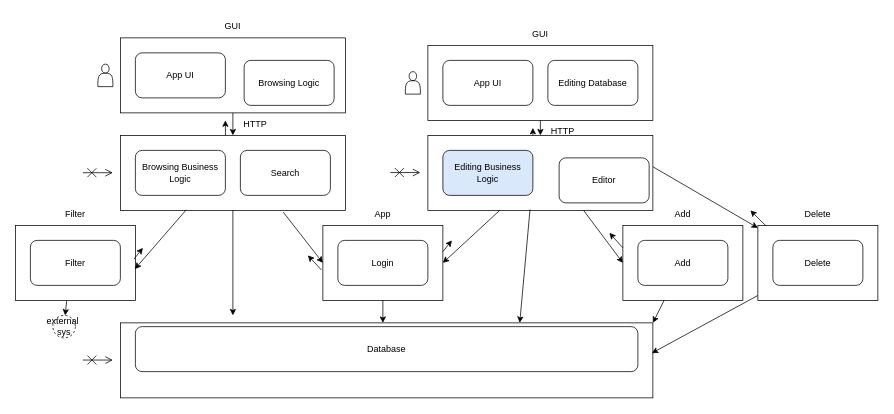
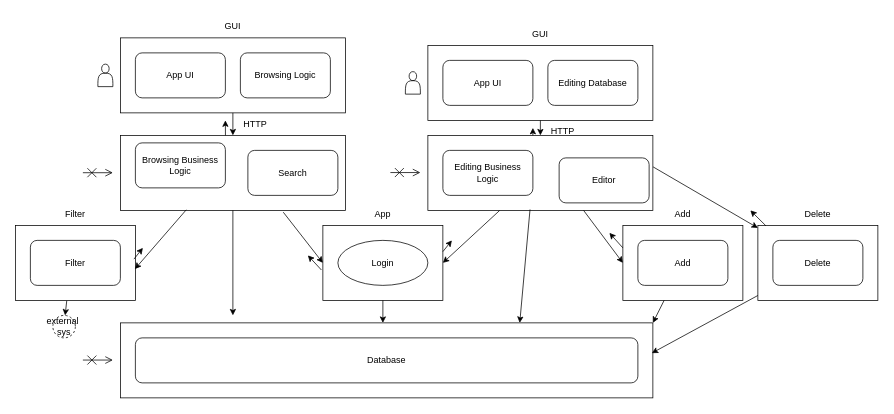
node "Browsing Logic": moved (289, 83) -> (285, 75)
node "Browsing Business Logic": moved (180, 173) -> (180, 165)
node "Search": moved (285, 173) -> (293, 173)
node "Editing Business Logic": fillcolor #dae8fc -> #ffffff
node "Login": shape rounded rectangle -> ellipse
node "Database": moved (387, 349) -> (387, 360)
